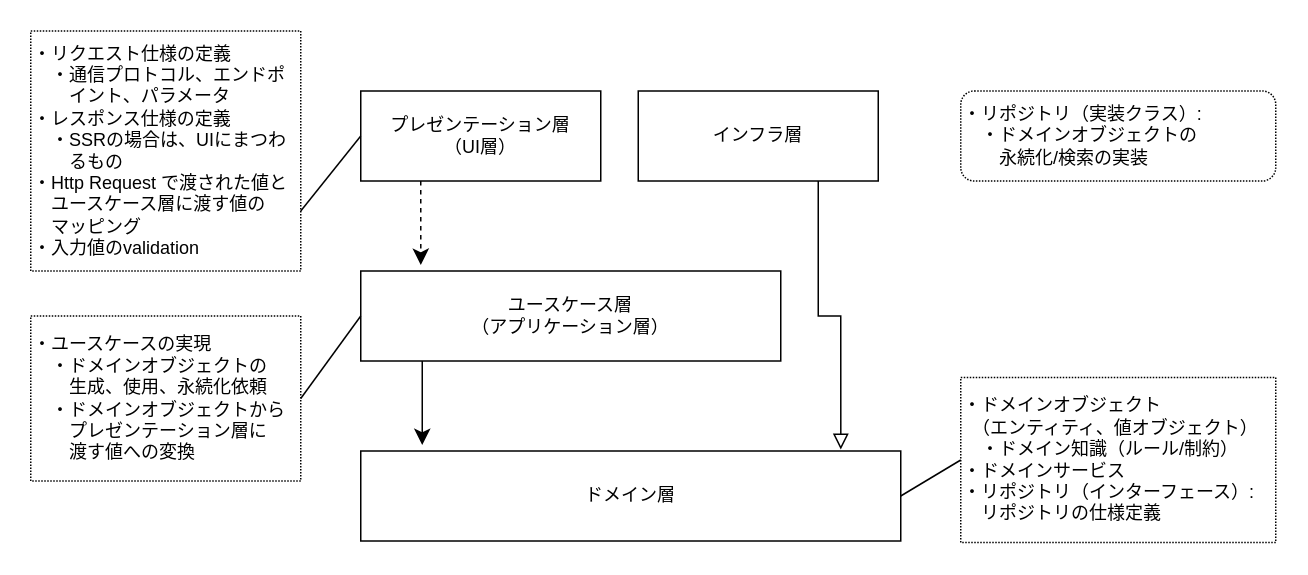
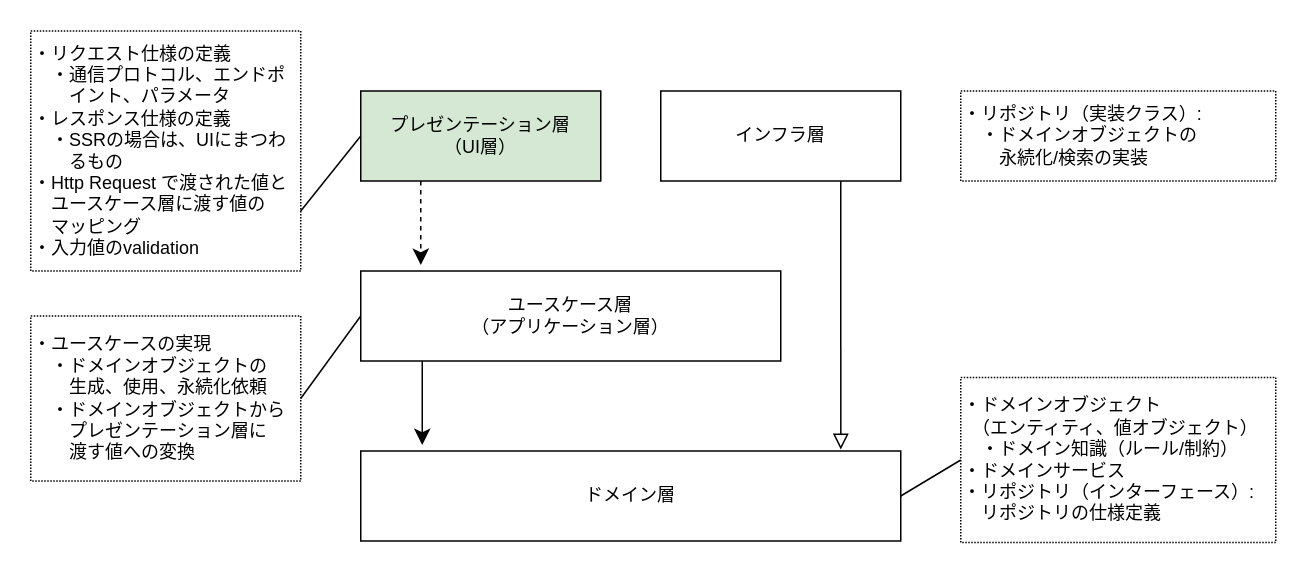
node "プレゼンテーション層 （UI層）": fillcolor #ffffff -> #d5e8d4
node "インフラ層": moved (758, 136) -> (781, 136)
node "・リポジトリ（実装クラス）: ・ドメインオブジェクトの 永続化/検索の実装": shape rounded rectangle -> rectangle
